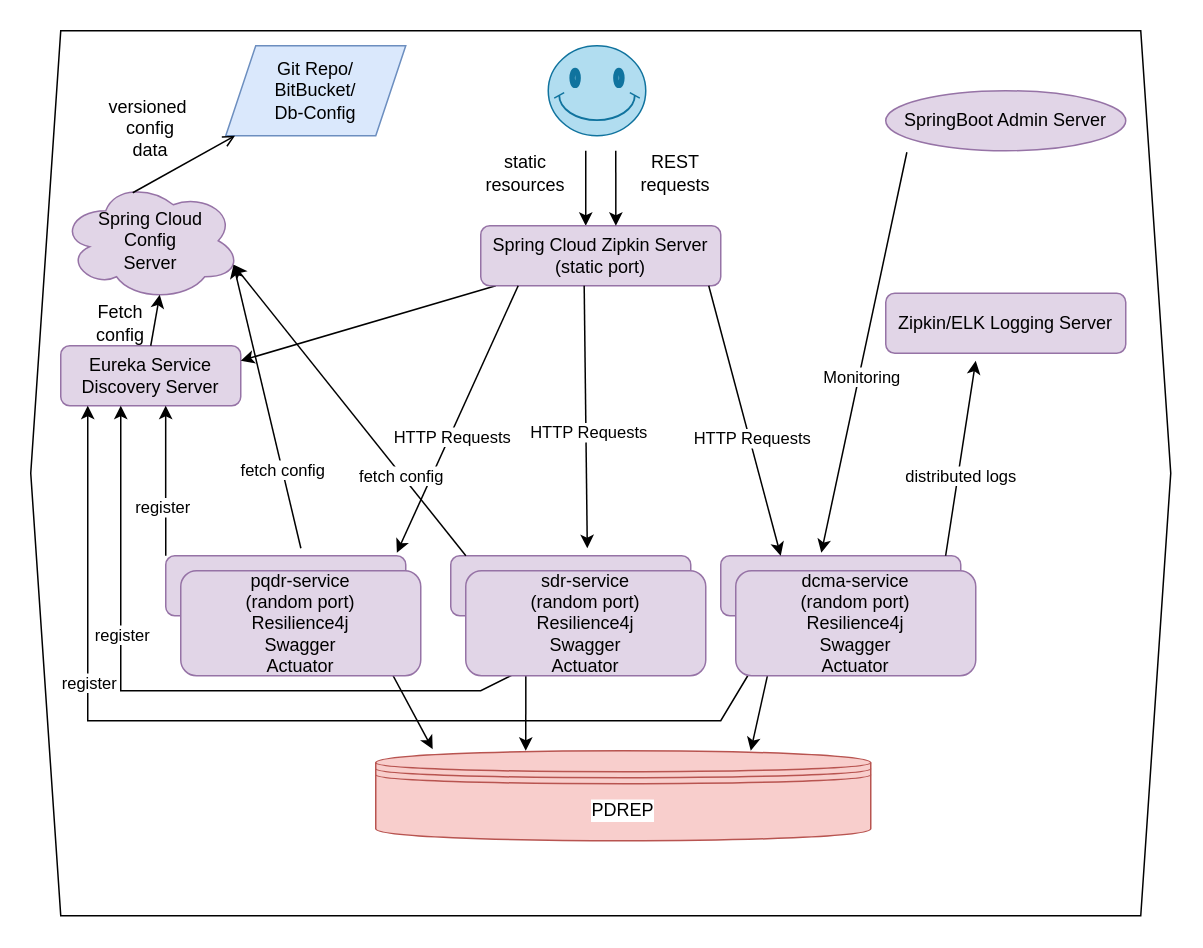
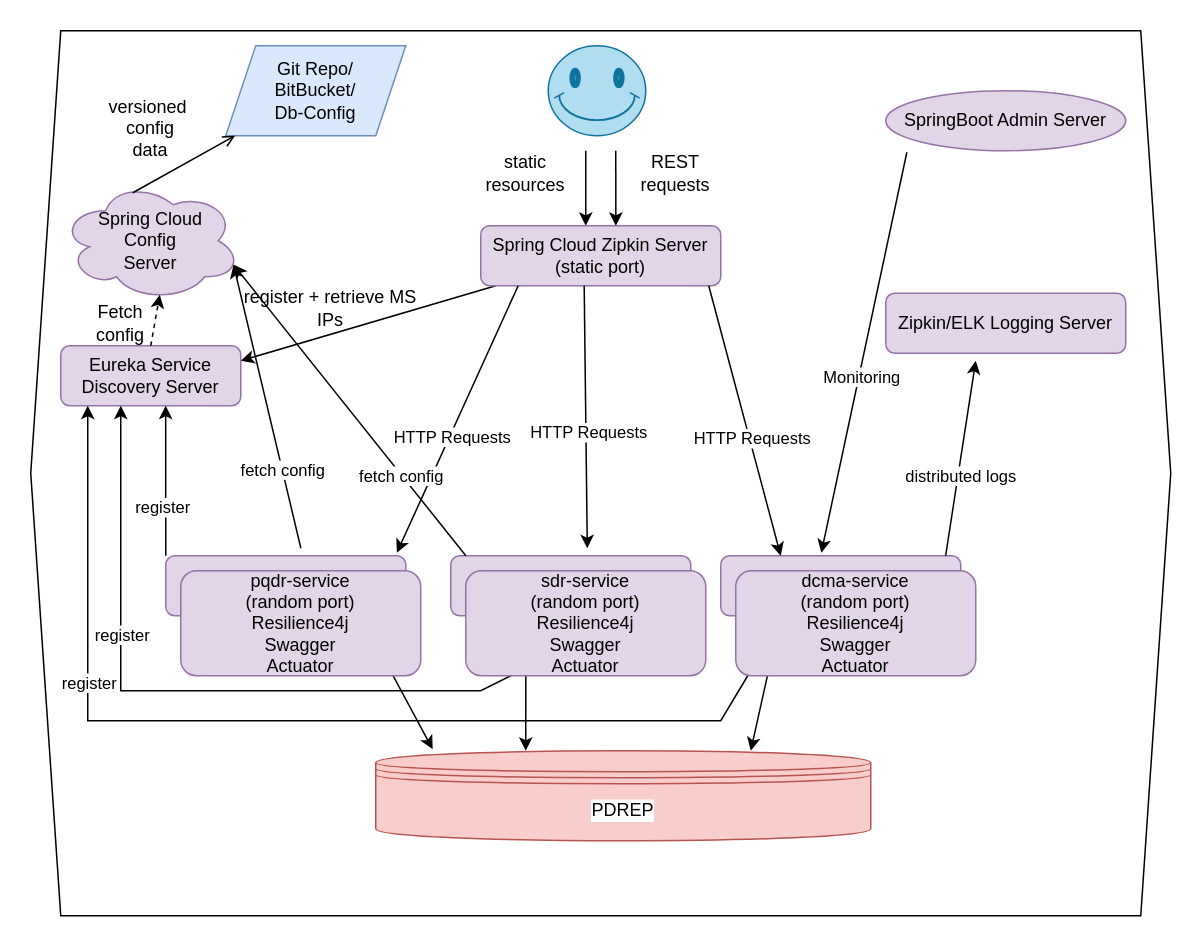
node "register + retrieve MS IPs": added
edge "Eureka Service Discovery Server" -> "Spring Cloud Config Server": style solid -> dashed
